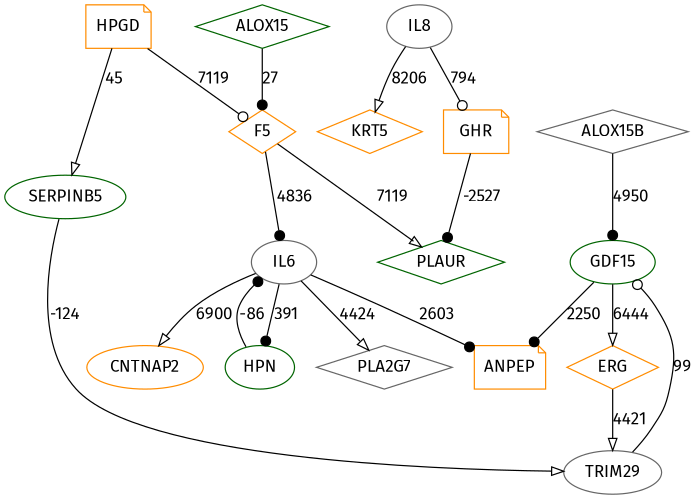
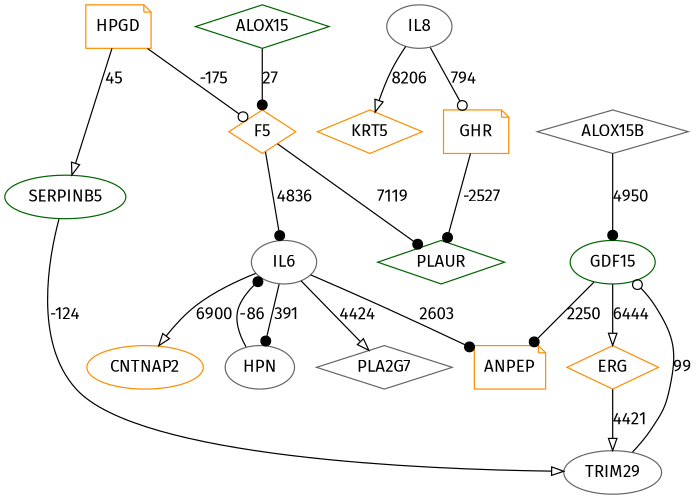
edge "HPGD" -> "F5": label "7119" -> "-175"
edge "F5" -> "PLAUR": arrowhead onormal -> dot
node "HPN": color darkgreen -> gray40
